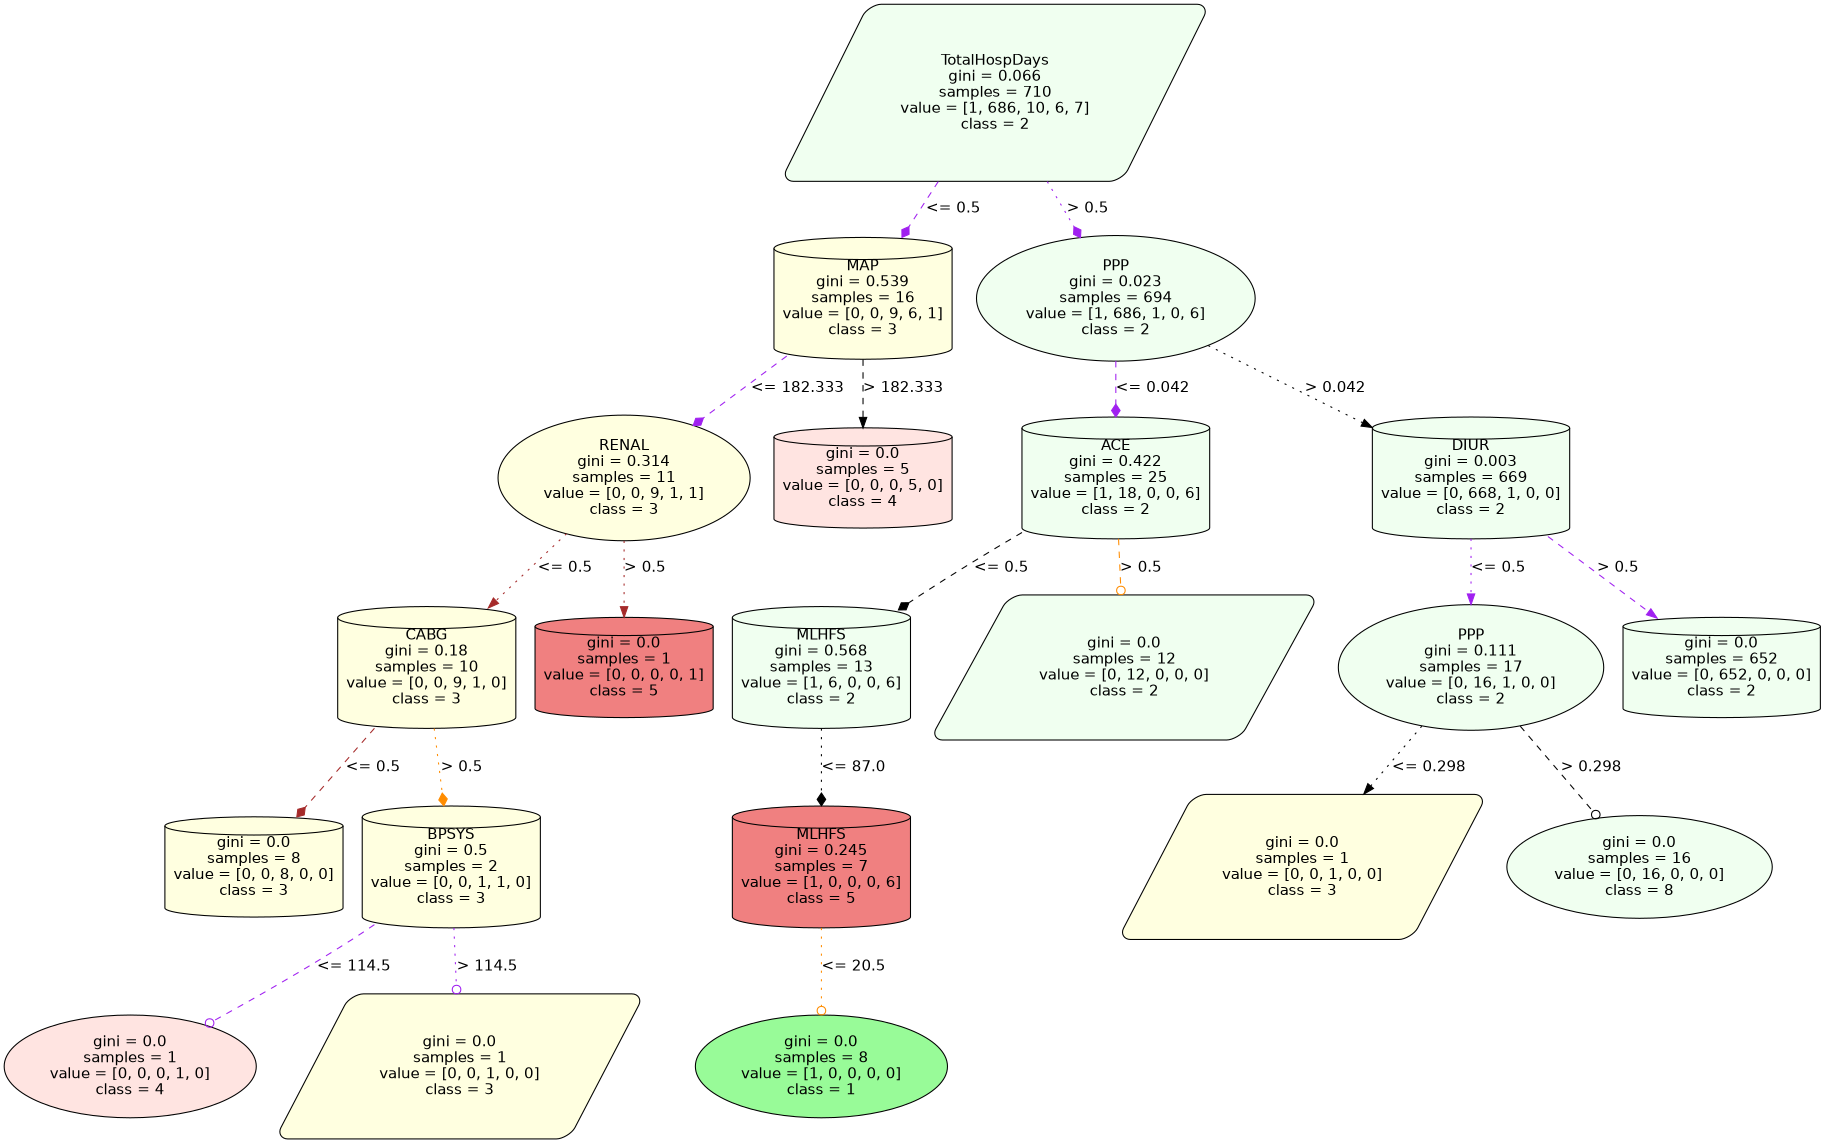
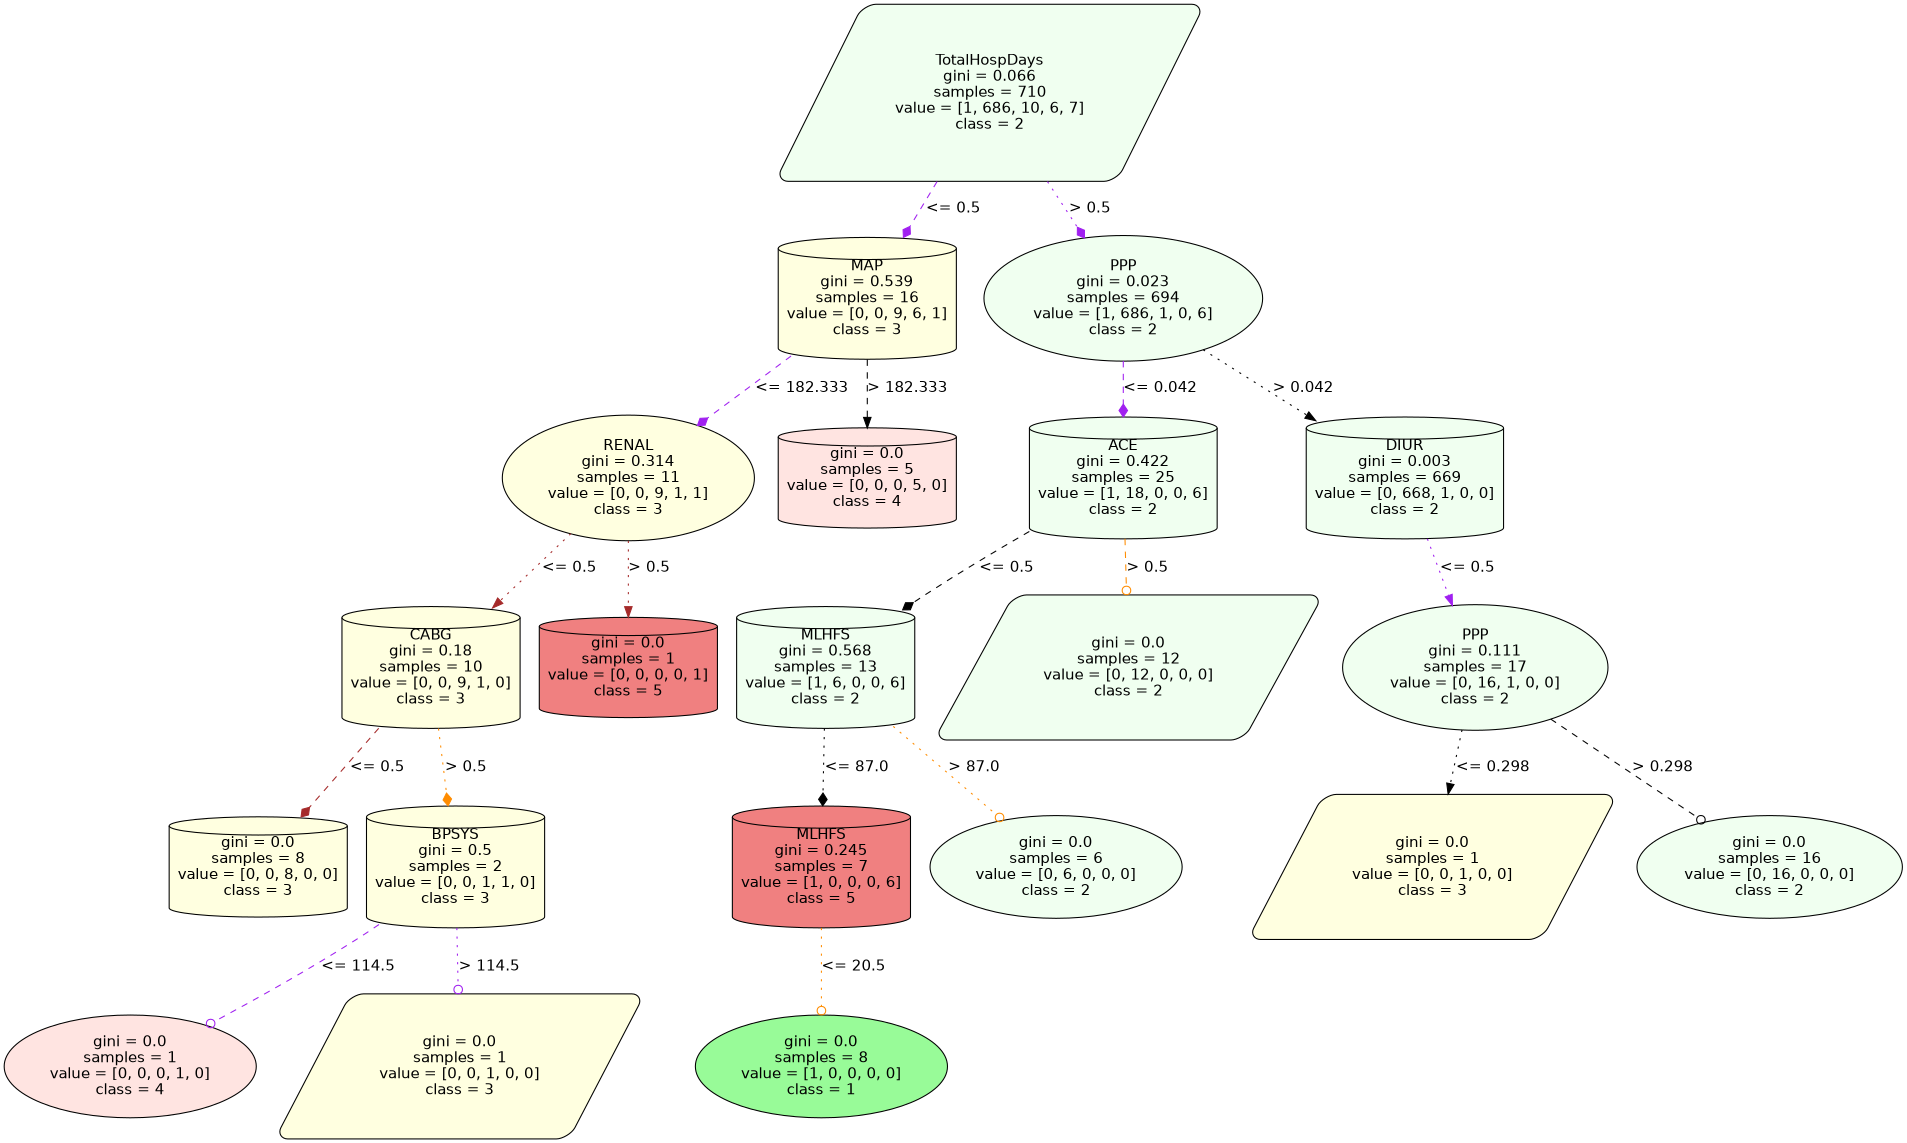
node "gini = 0.0 samples = 652 value = [0, 652, 0, 0, 0] class = 2": removed
node "gini = 0.0 samples = 6 value = [0, 6, 0, 0, 0] class = 2": added
node "gini = 0.0 samples = 16 value = [0, 16, 0, 0, 0] class = 8": label "gini = 0.0 samples = 16 value = [0, 16, 0, 0, 0] class = 8" -> "gini = 0.0 samples = 16 value = [0, 16, 0, 0, 0] class = 2"
